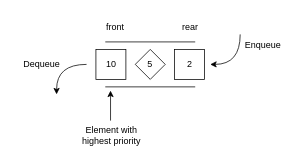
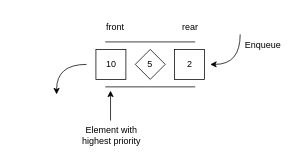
node "Dequeue": removed
